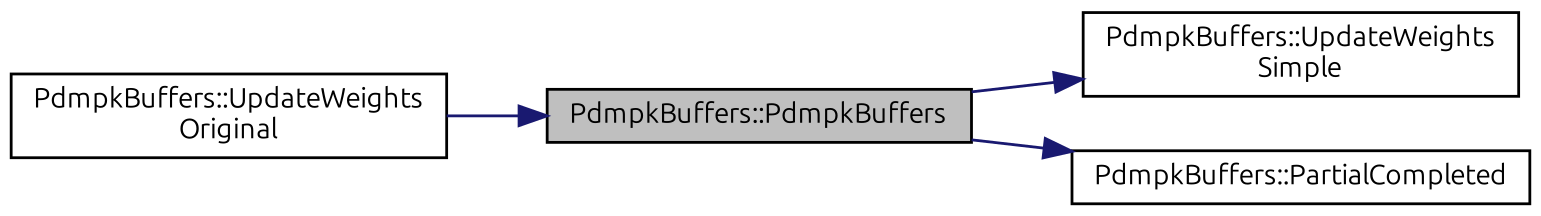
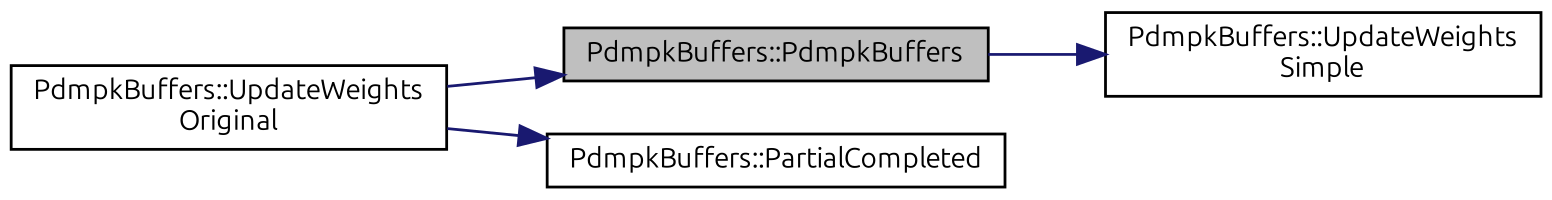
edge "PdmpkBuffers::PdmpkBuffers" -> "PdmpkBuffers::PartialCompleted": now "PdmpkBuffers::UpdateWeights Original" -> "PdmpkBuffers::PartialCompleted"
